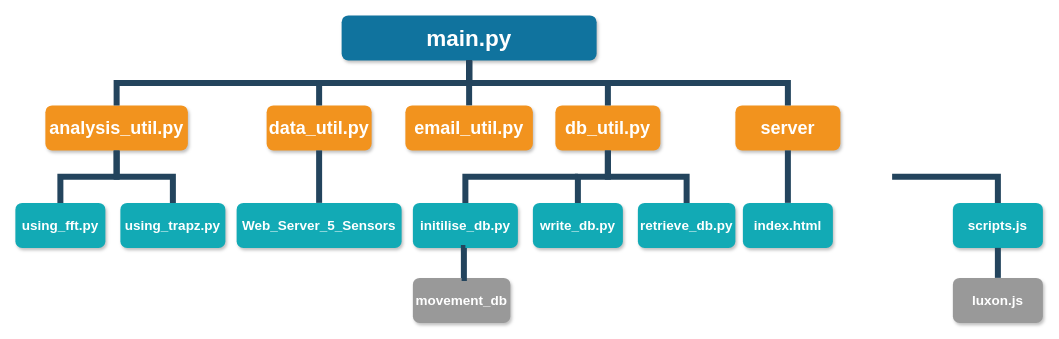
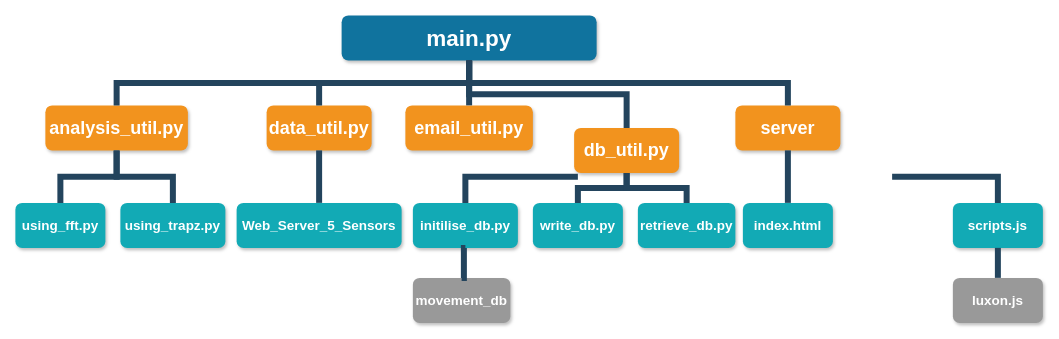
node "db_util.py": moved (608, 128) -> (627, 150)
